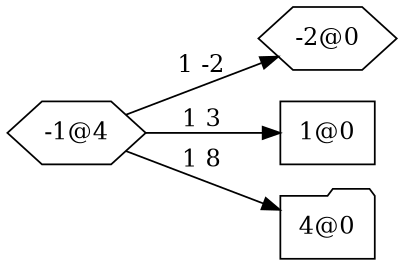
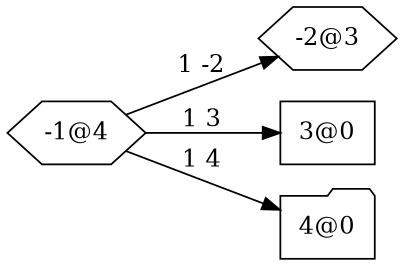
node "-2@0": label "-2@0" -> "-2@3"
node "1@0": label "1@0" -> "3@0"
edge "-1@4" -> "4@0": label "1 8" -> "1 4"
